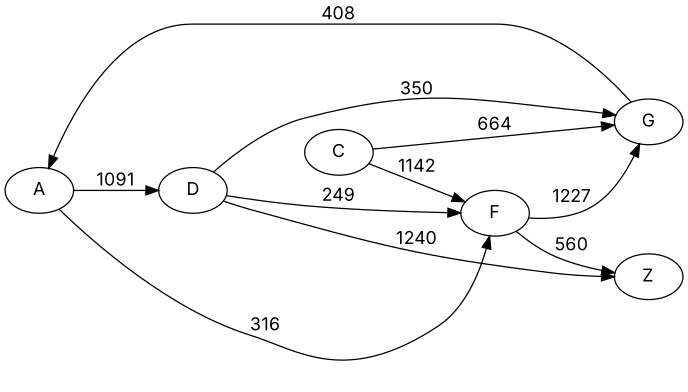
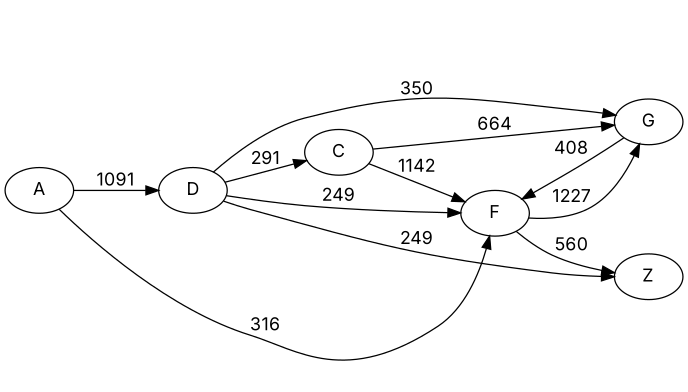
edge "G" -> "A": now "G" -> "F"
edge "D" -> "C": added, label "291"
edge "D" -> "Z": label "1240" -> "249"
